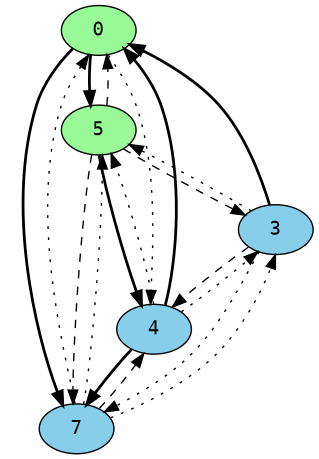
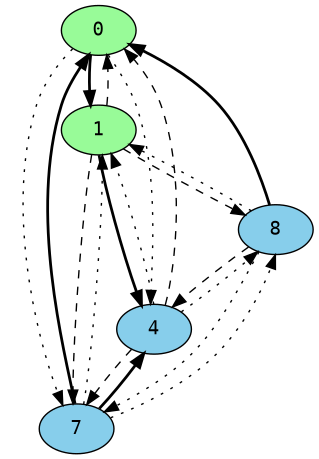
node "5": label "5" -> "1"
edge "4" -> "0": style bold -> dashed
edge "0" -> "7": style bold -> dotted
node "3": label "3" -> "8"
edge "7" -> "0": style dotted -> bold
edge "4" -> "7": style bold -> dashed
edge "7" -> "4": style dashed -> bold
